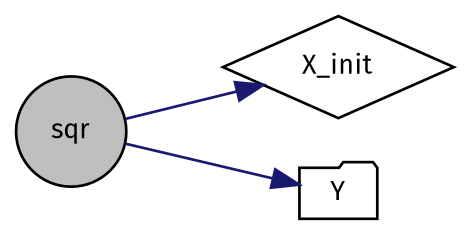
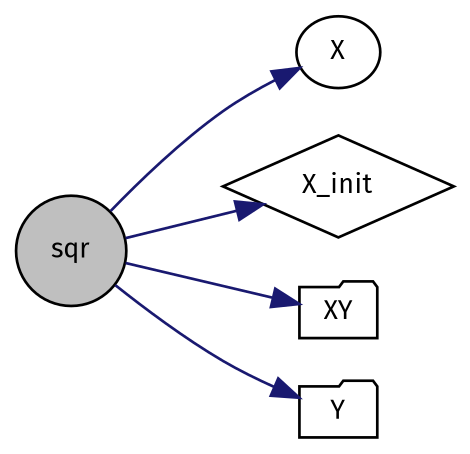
node "X": added
node "XY": added
